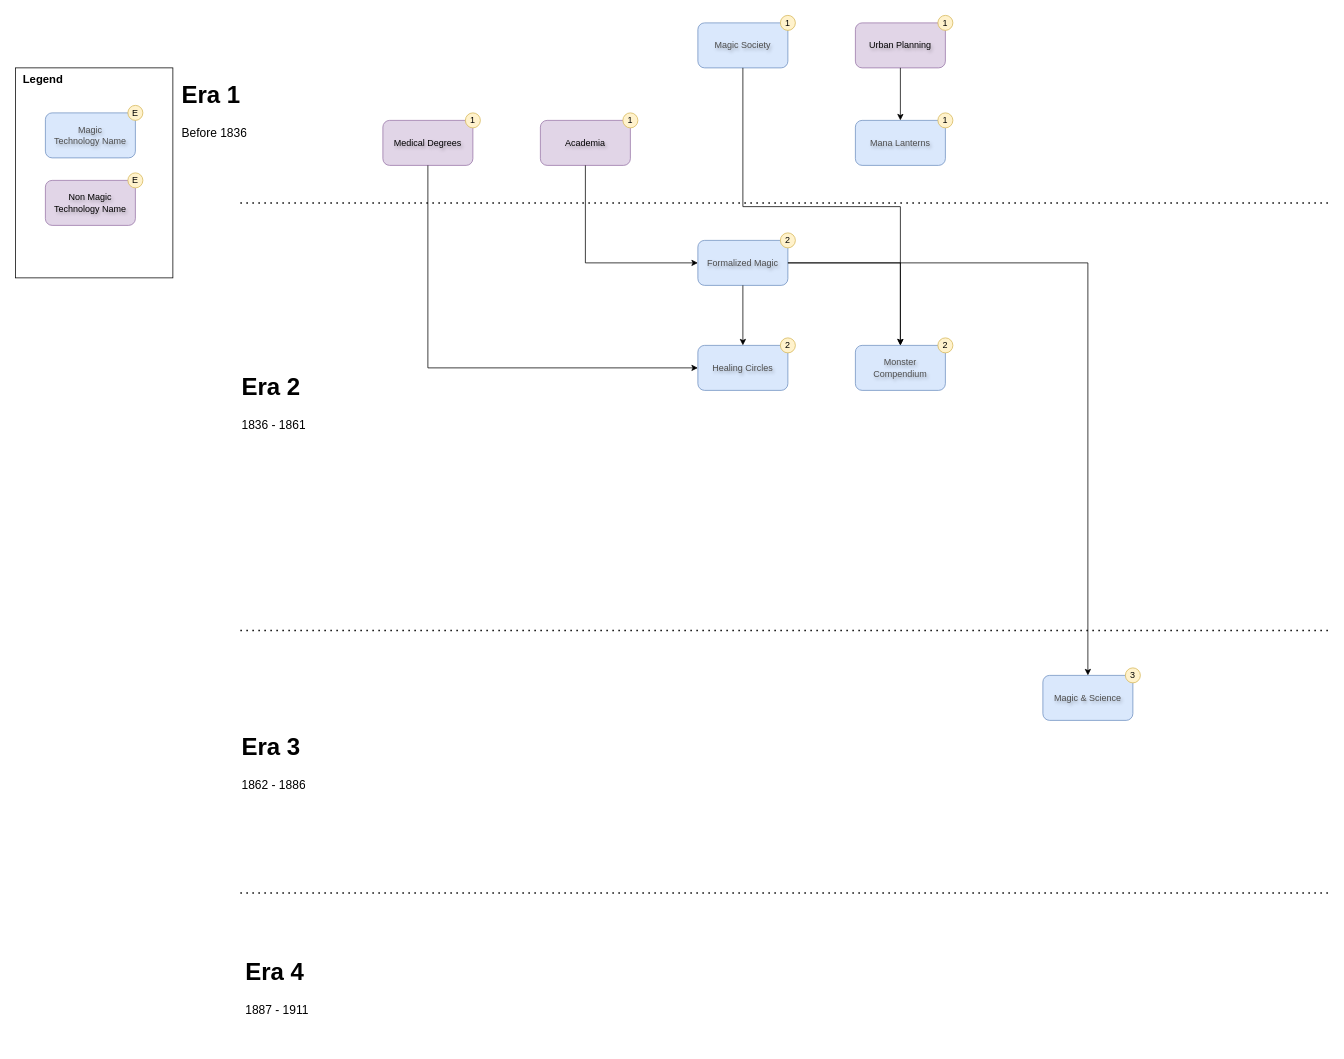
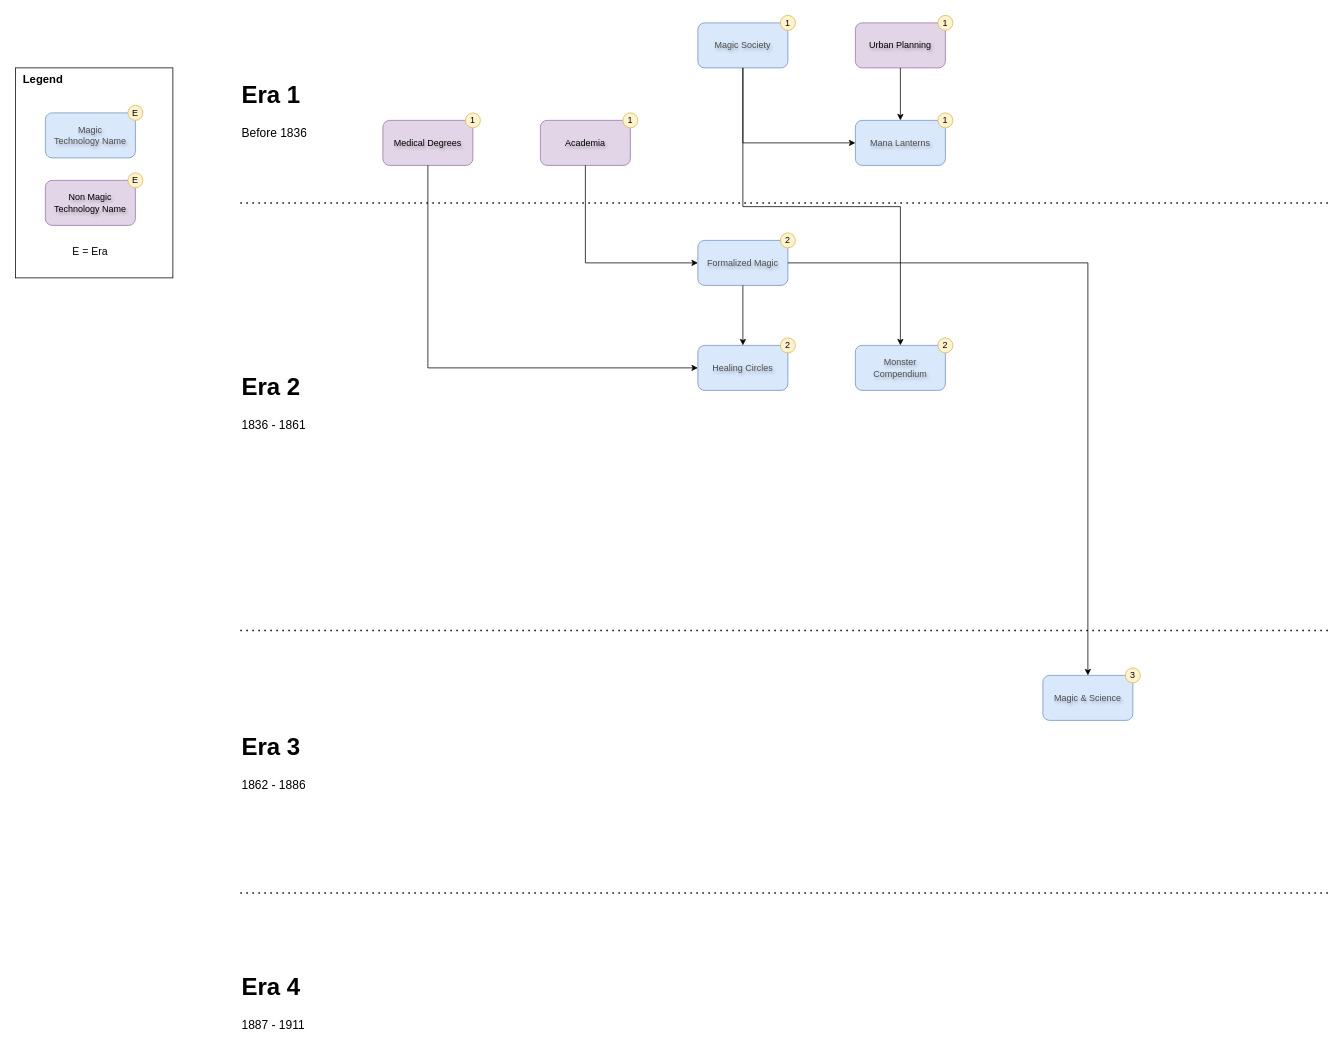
node "Era 1 Before 1836": moved (222, 113) -> (282, 113)
edge "Magic Society" -> "Mana Lanterns": added
node "E = Era": added
edge "Formalized Magic" -> "Monster Compendium": removed
node "Era 4 1887 - 1911": moved (285, 990) -> (282, 1005)
